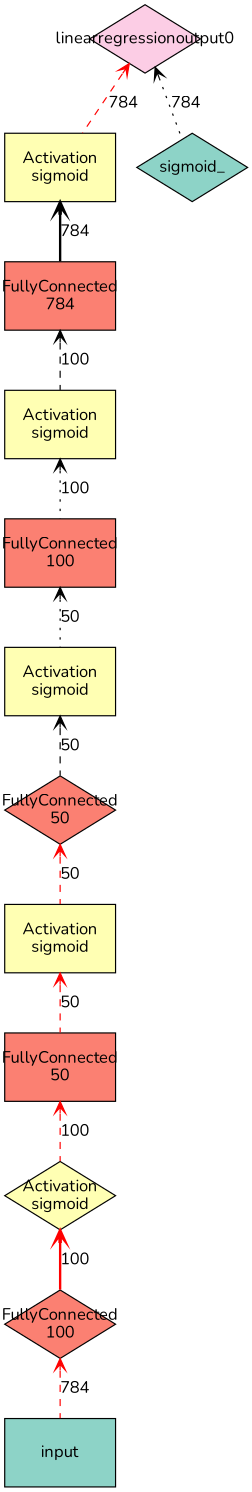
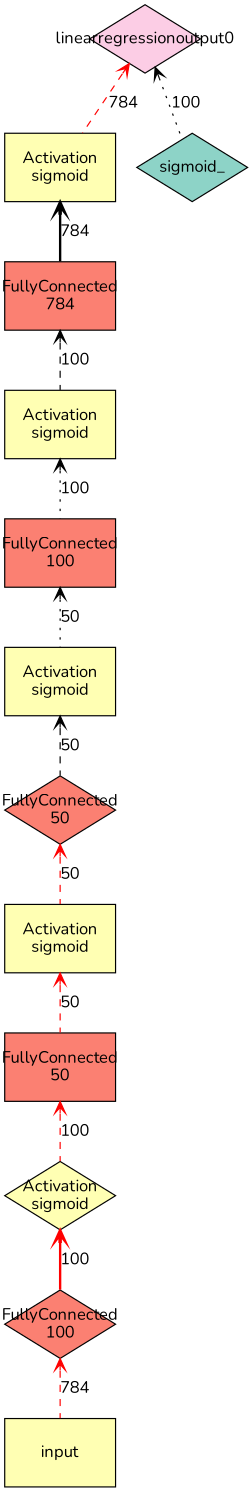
edge "sigmoid_" -> "linearregressionoutput0": label "784" -> "100"
node "input": fillcolor #8dd3c7 -> #ffffb3
